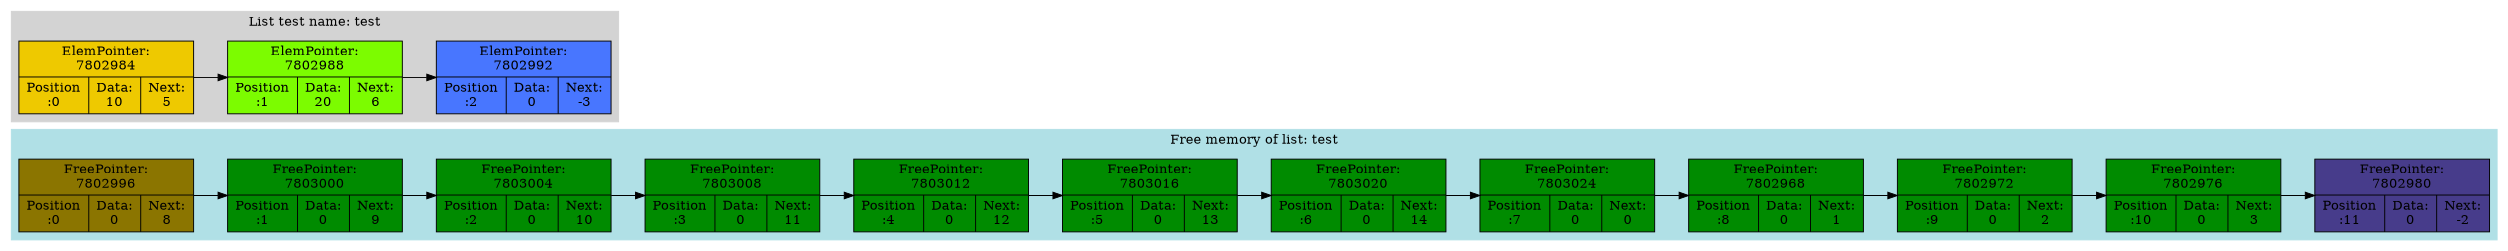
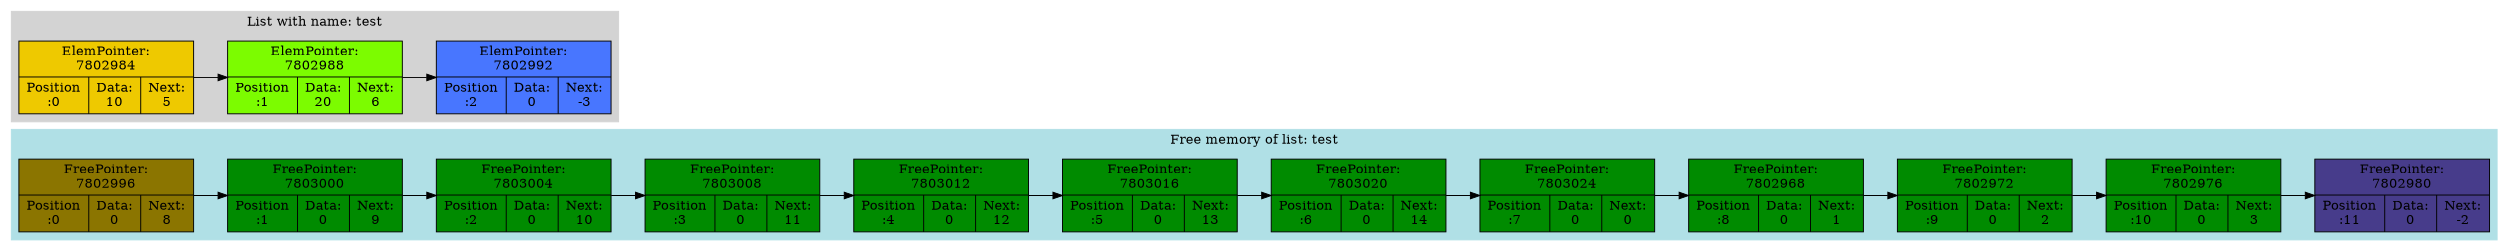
cluster "List test name: test": label "List test name: test" -> "List with name: test"
